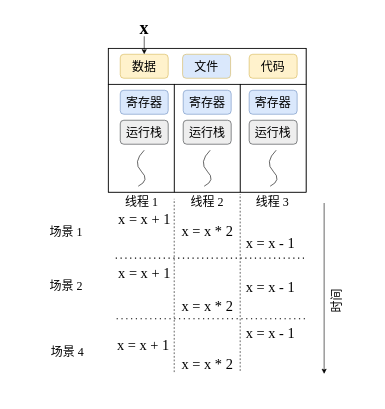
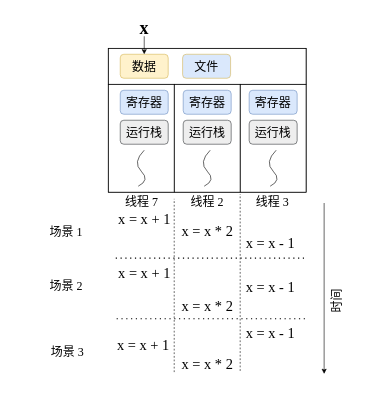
node "代码": removed
node "线程 1": label "线程 1" -> "线程 7"
node "场景 4": label "场景 4" -> "场景 3"
